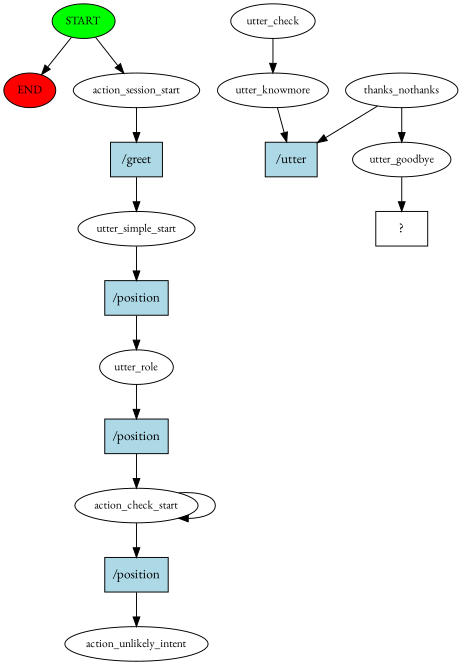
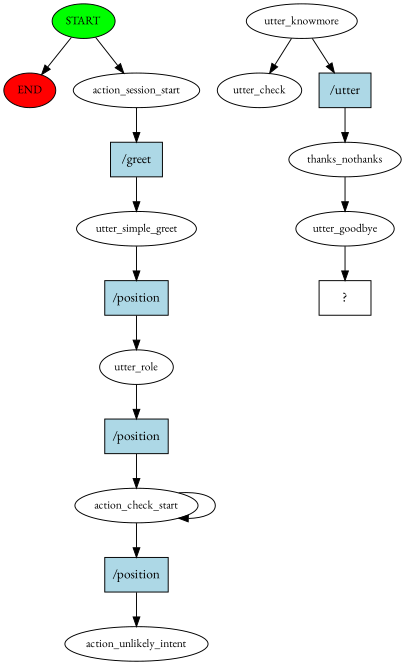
edge "utter_check" -> "utter_knowmore": reversed
edge "thanks_nothanks" -> "/utter": reversed
node "utter_simple_start": label "utter_simple_start" -> "utter_simple_greet"
